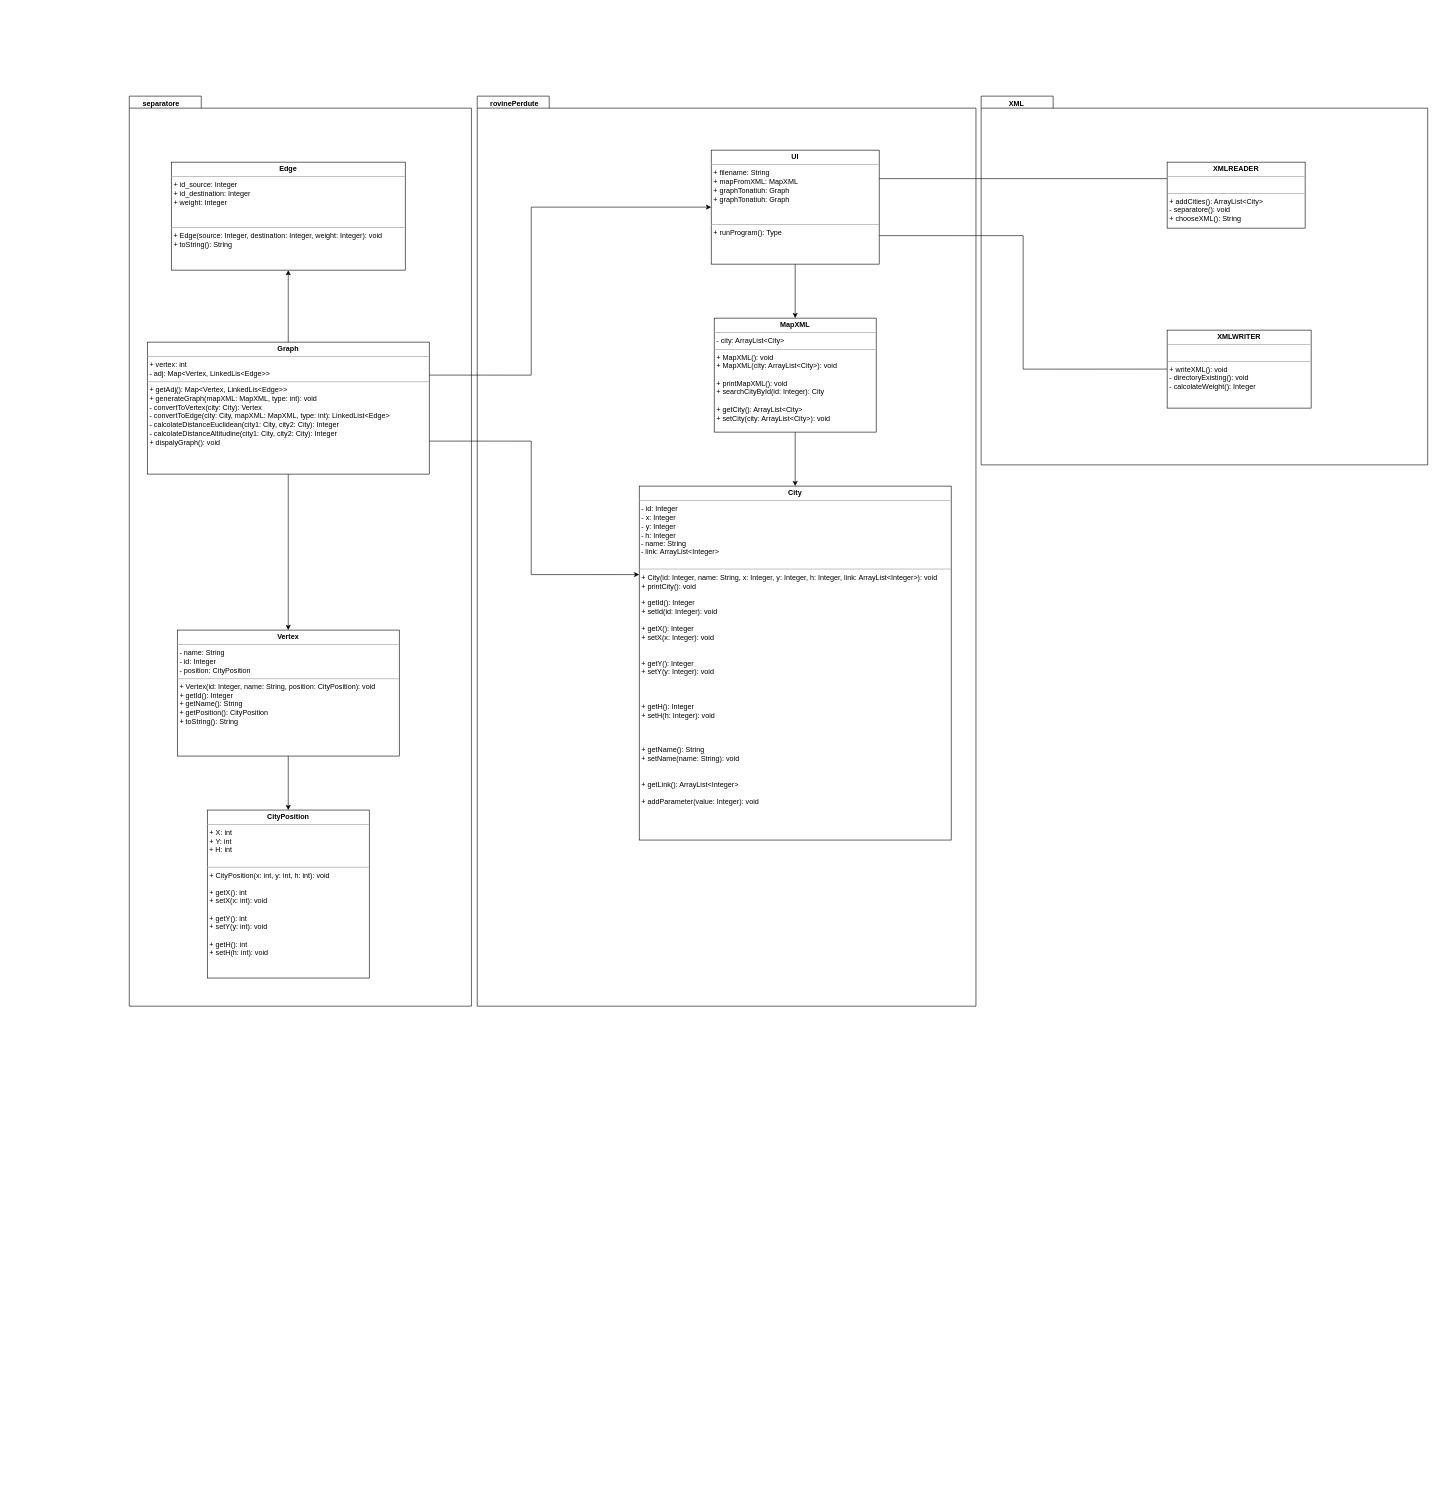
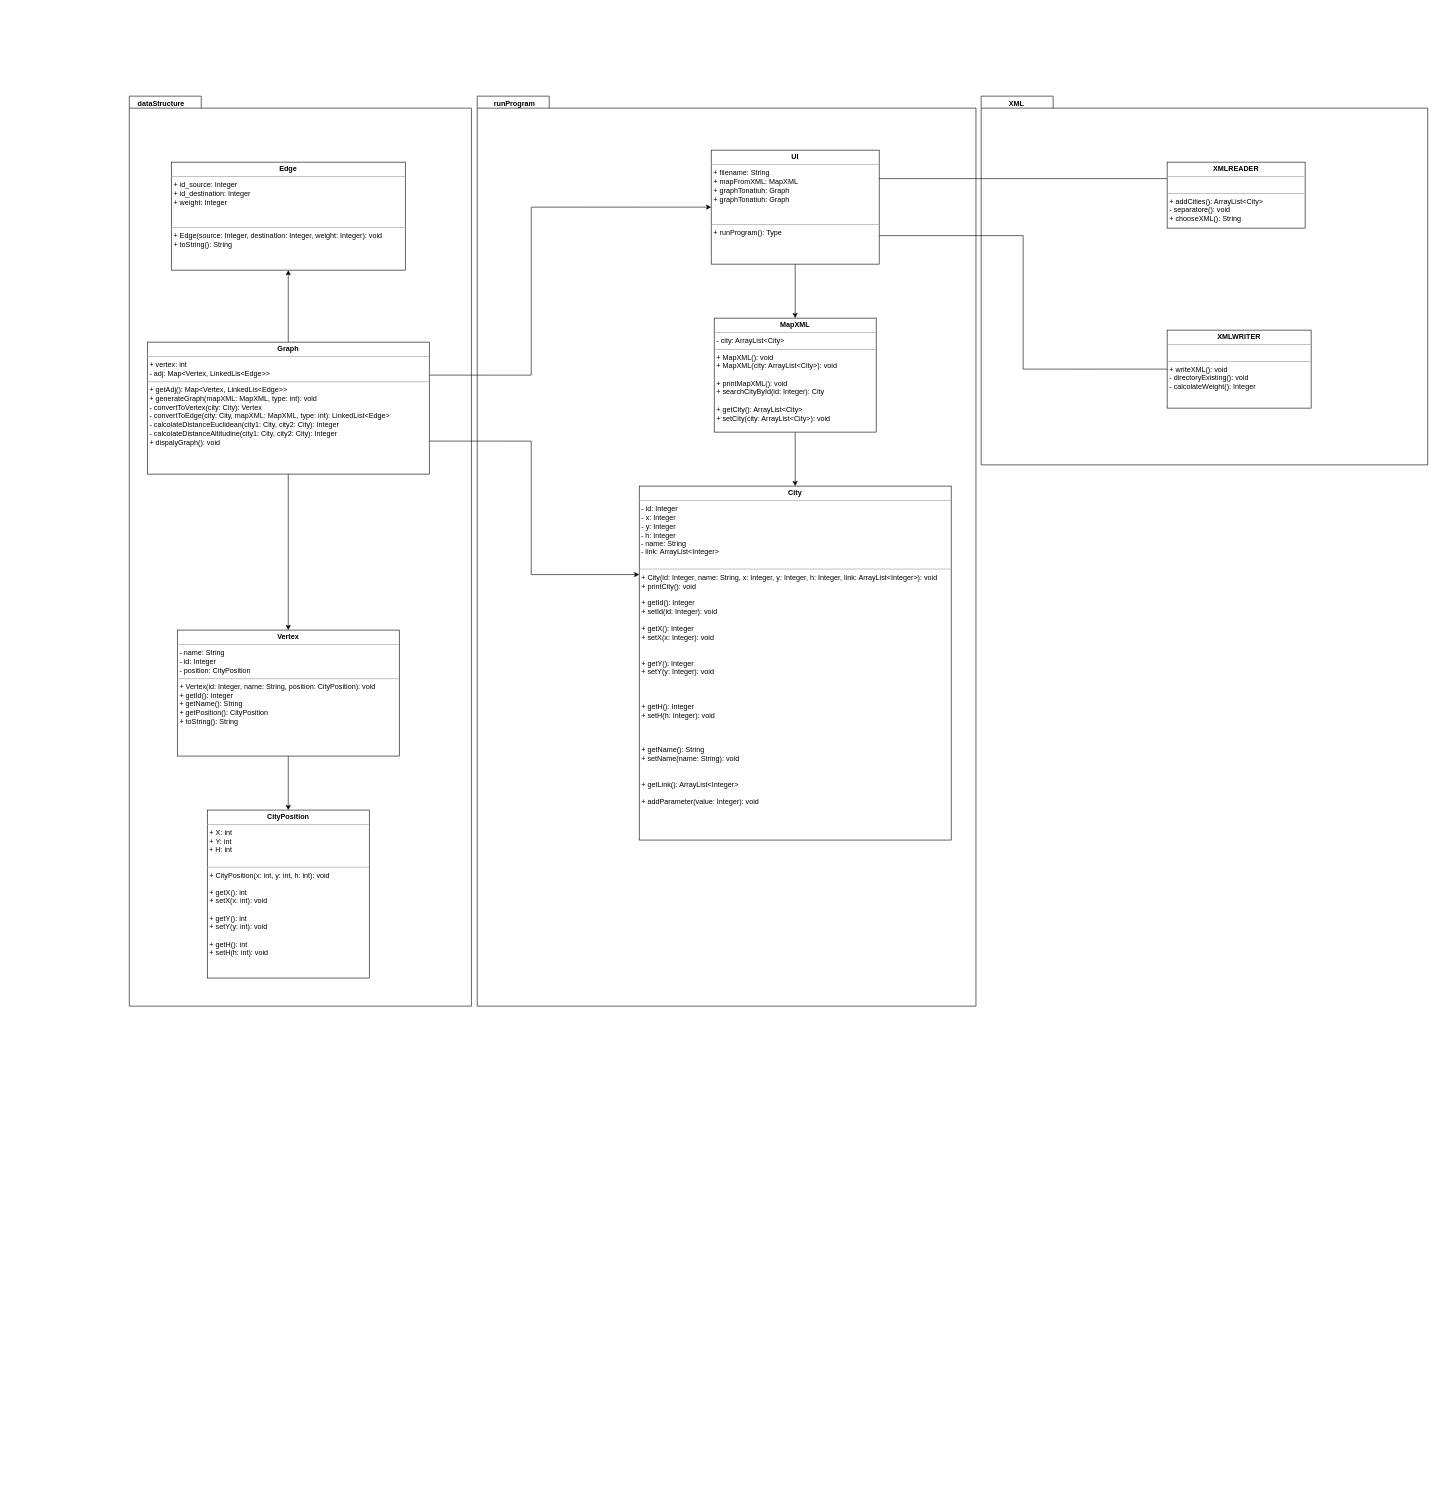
node "separatore": label "separatore" -> "dataStructure"
node "rovinePerdute": label "rovinePerdute" -> "runProgram"
